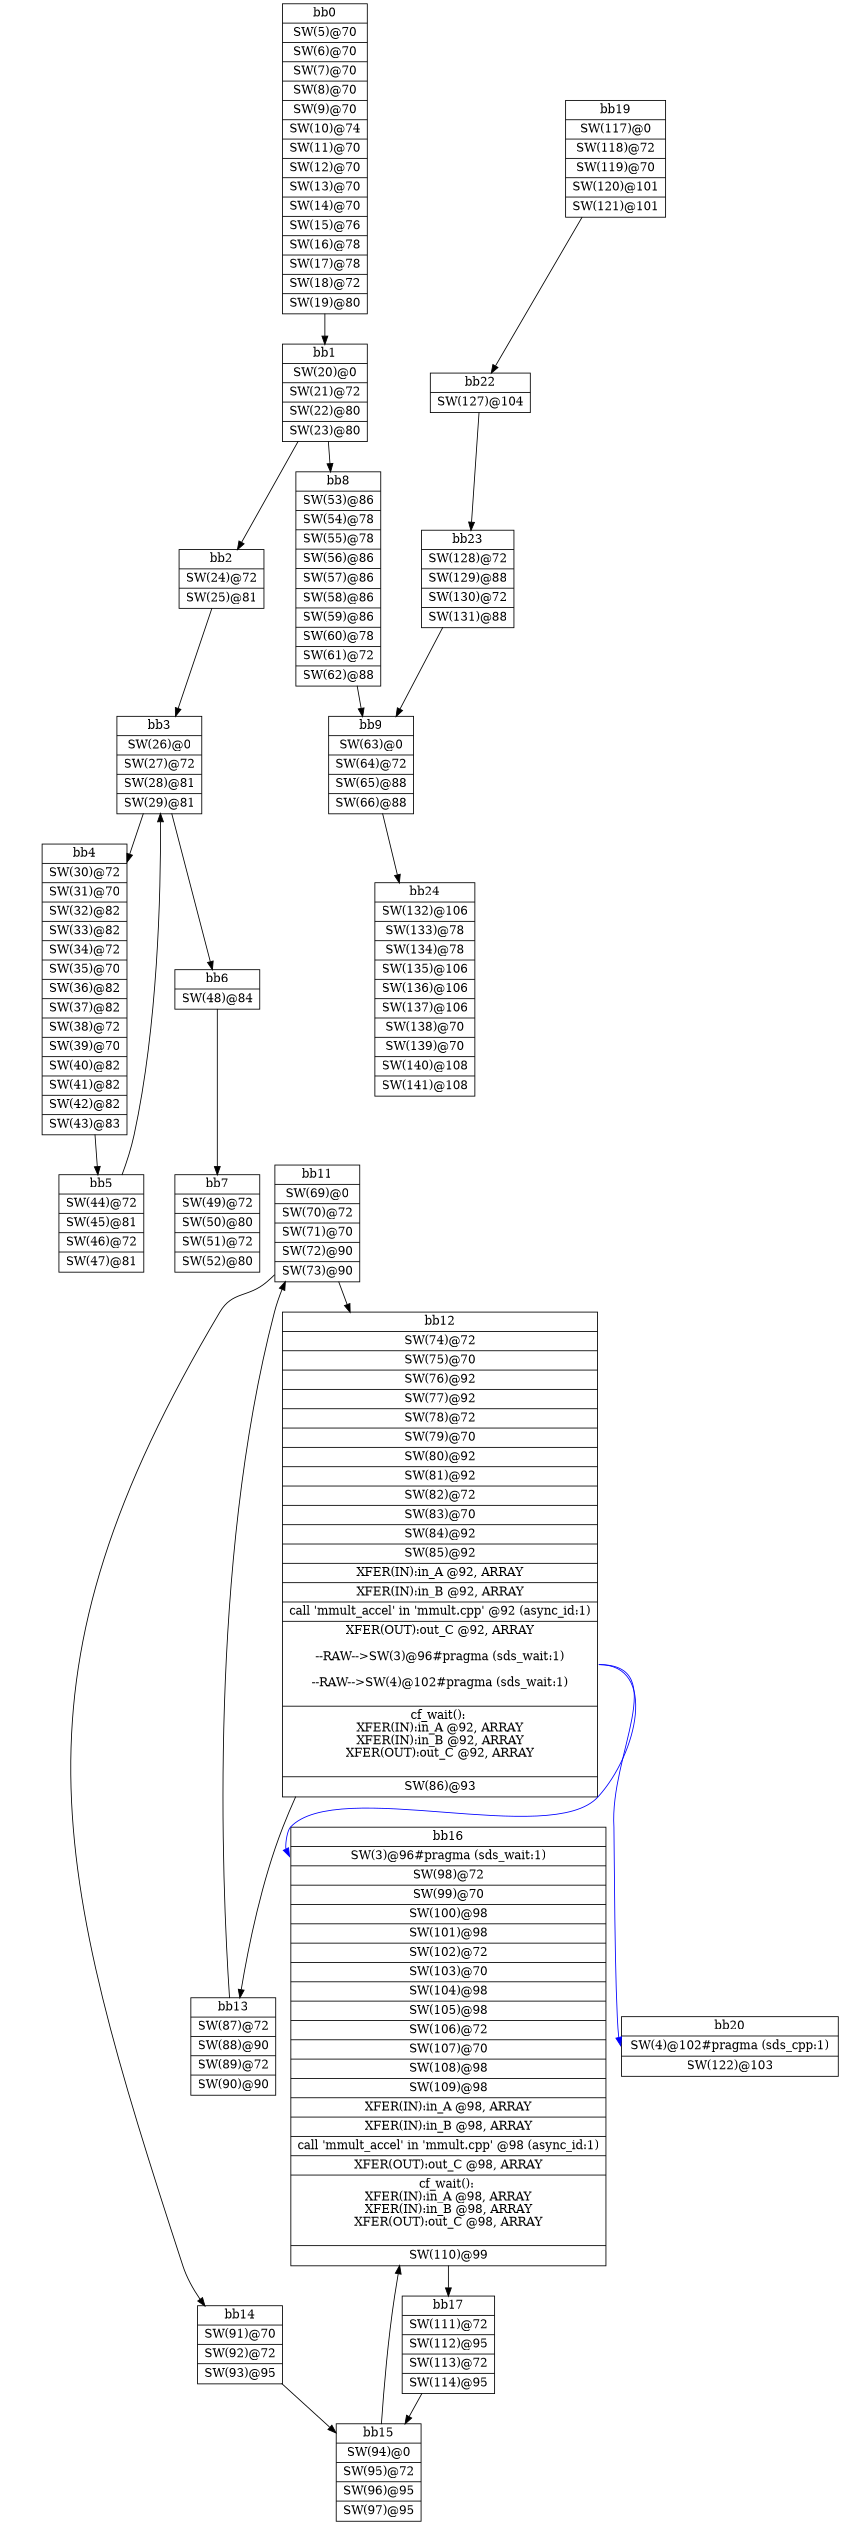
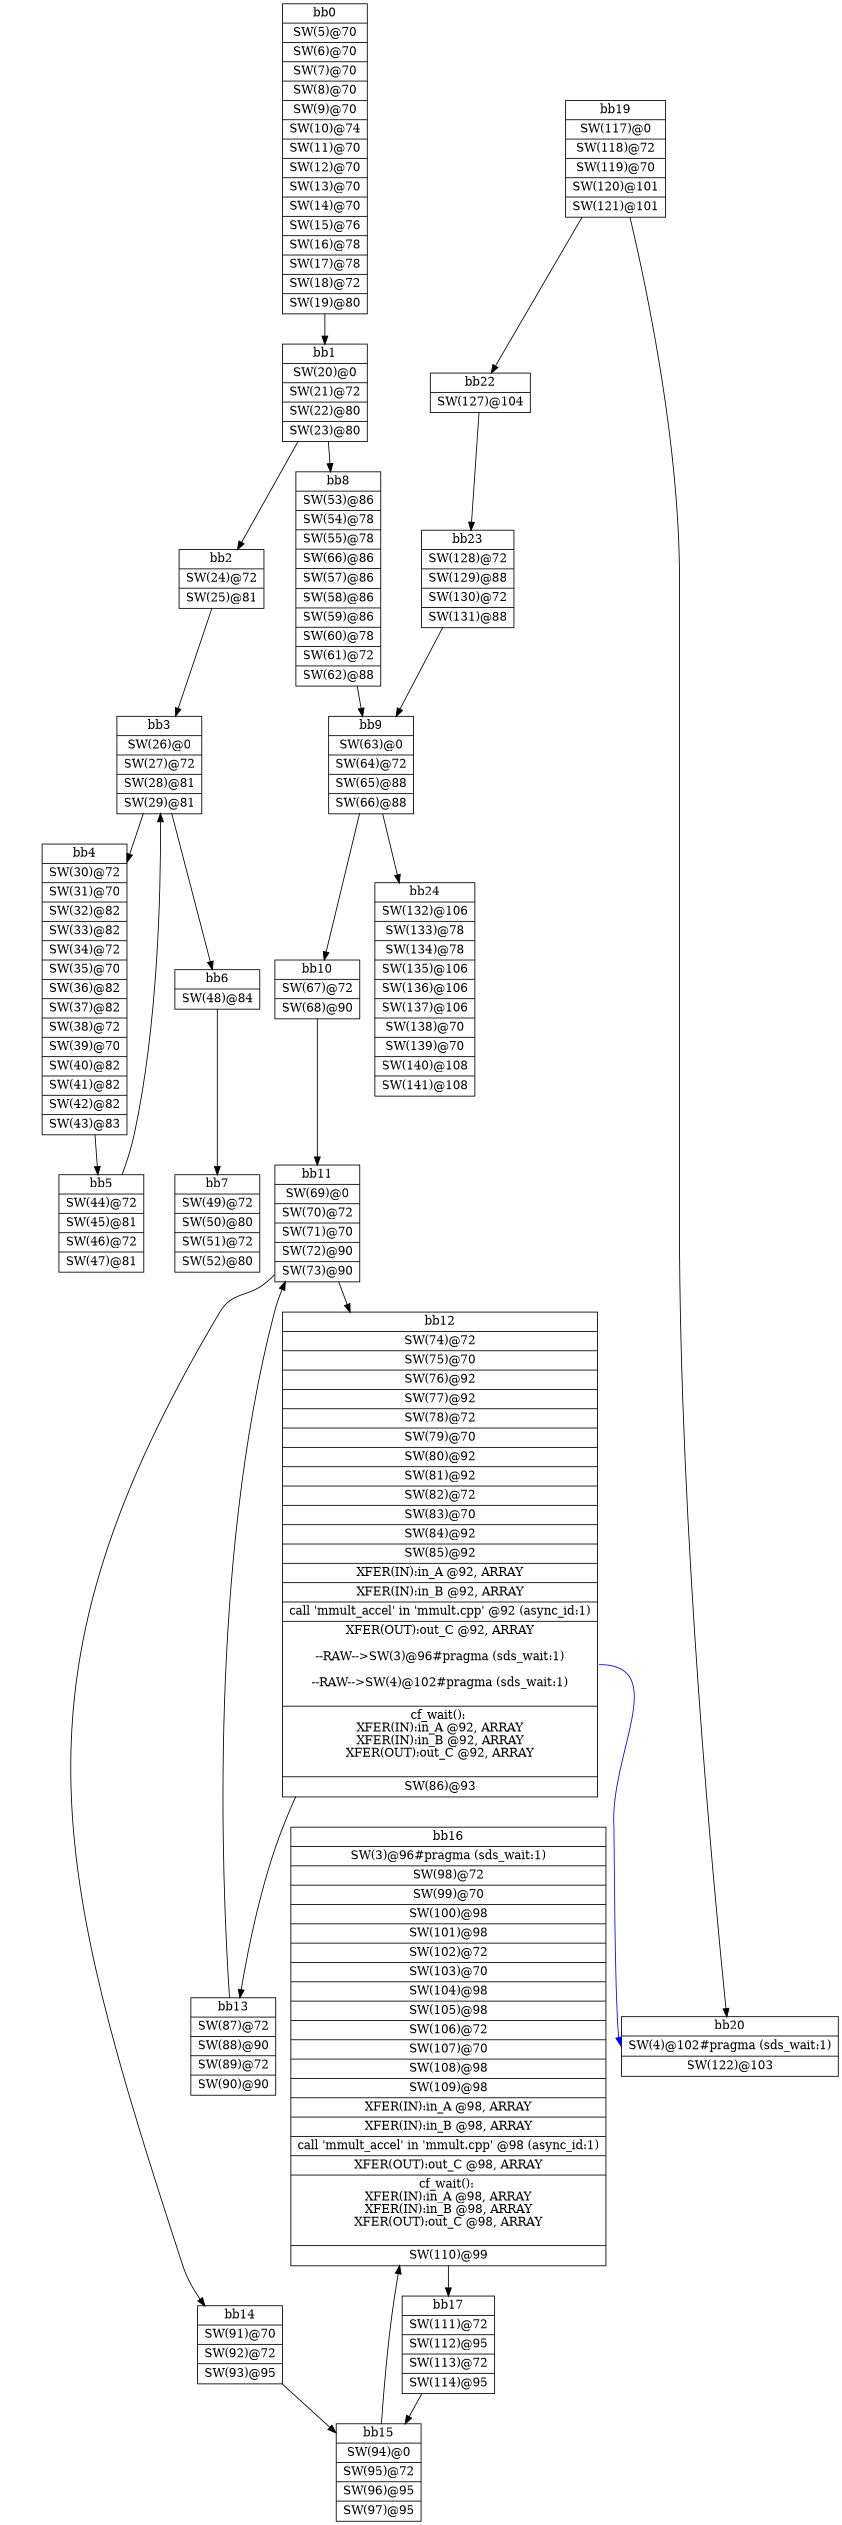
node "bb8": text "SW(56)@86" -> "SW(66)@86"
node "bb10": added
edge "bb19" -> "bb20": added
edge "bb12" -> "bb16": removed
node "bb20": text "SW(4)@102#pragma (sds_cpp:1)" -> "SW(4)@102#pragma (sds_wait:1)"
